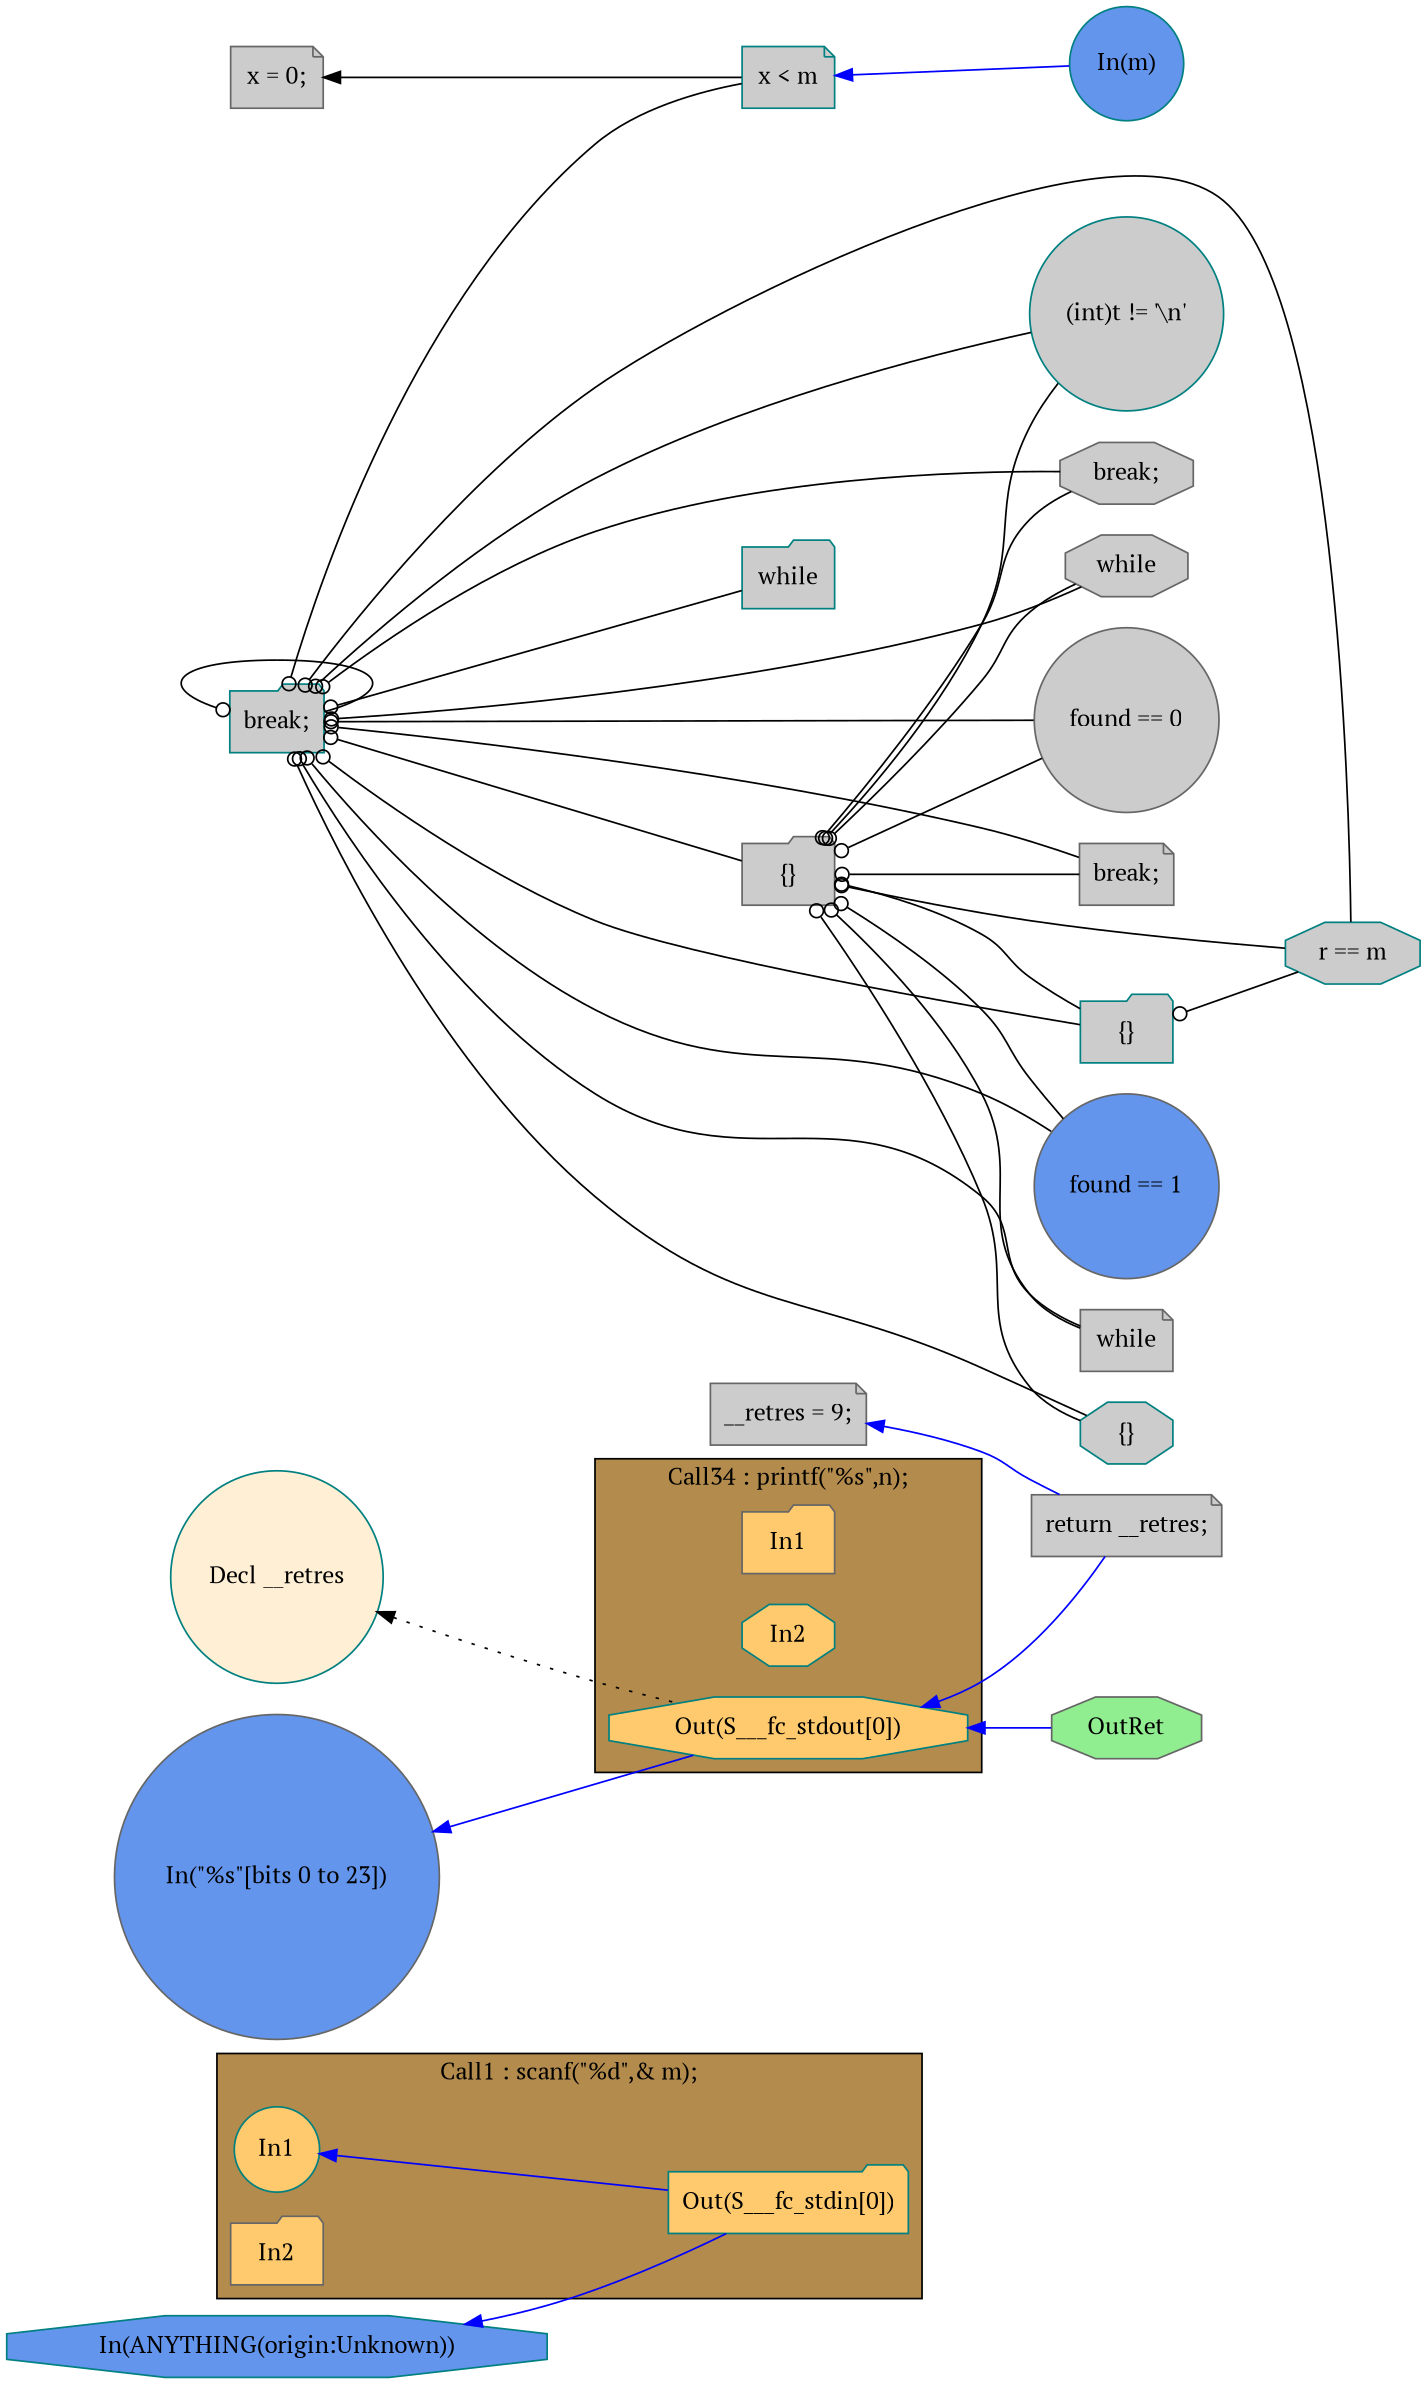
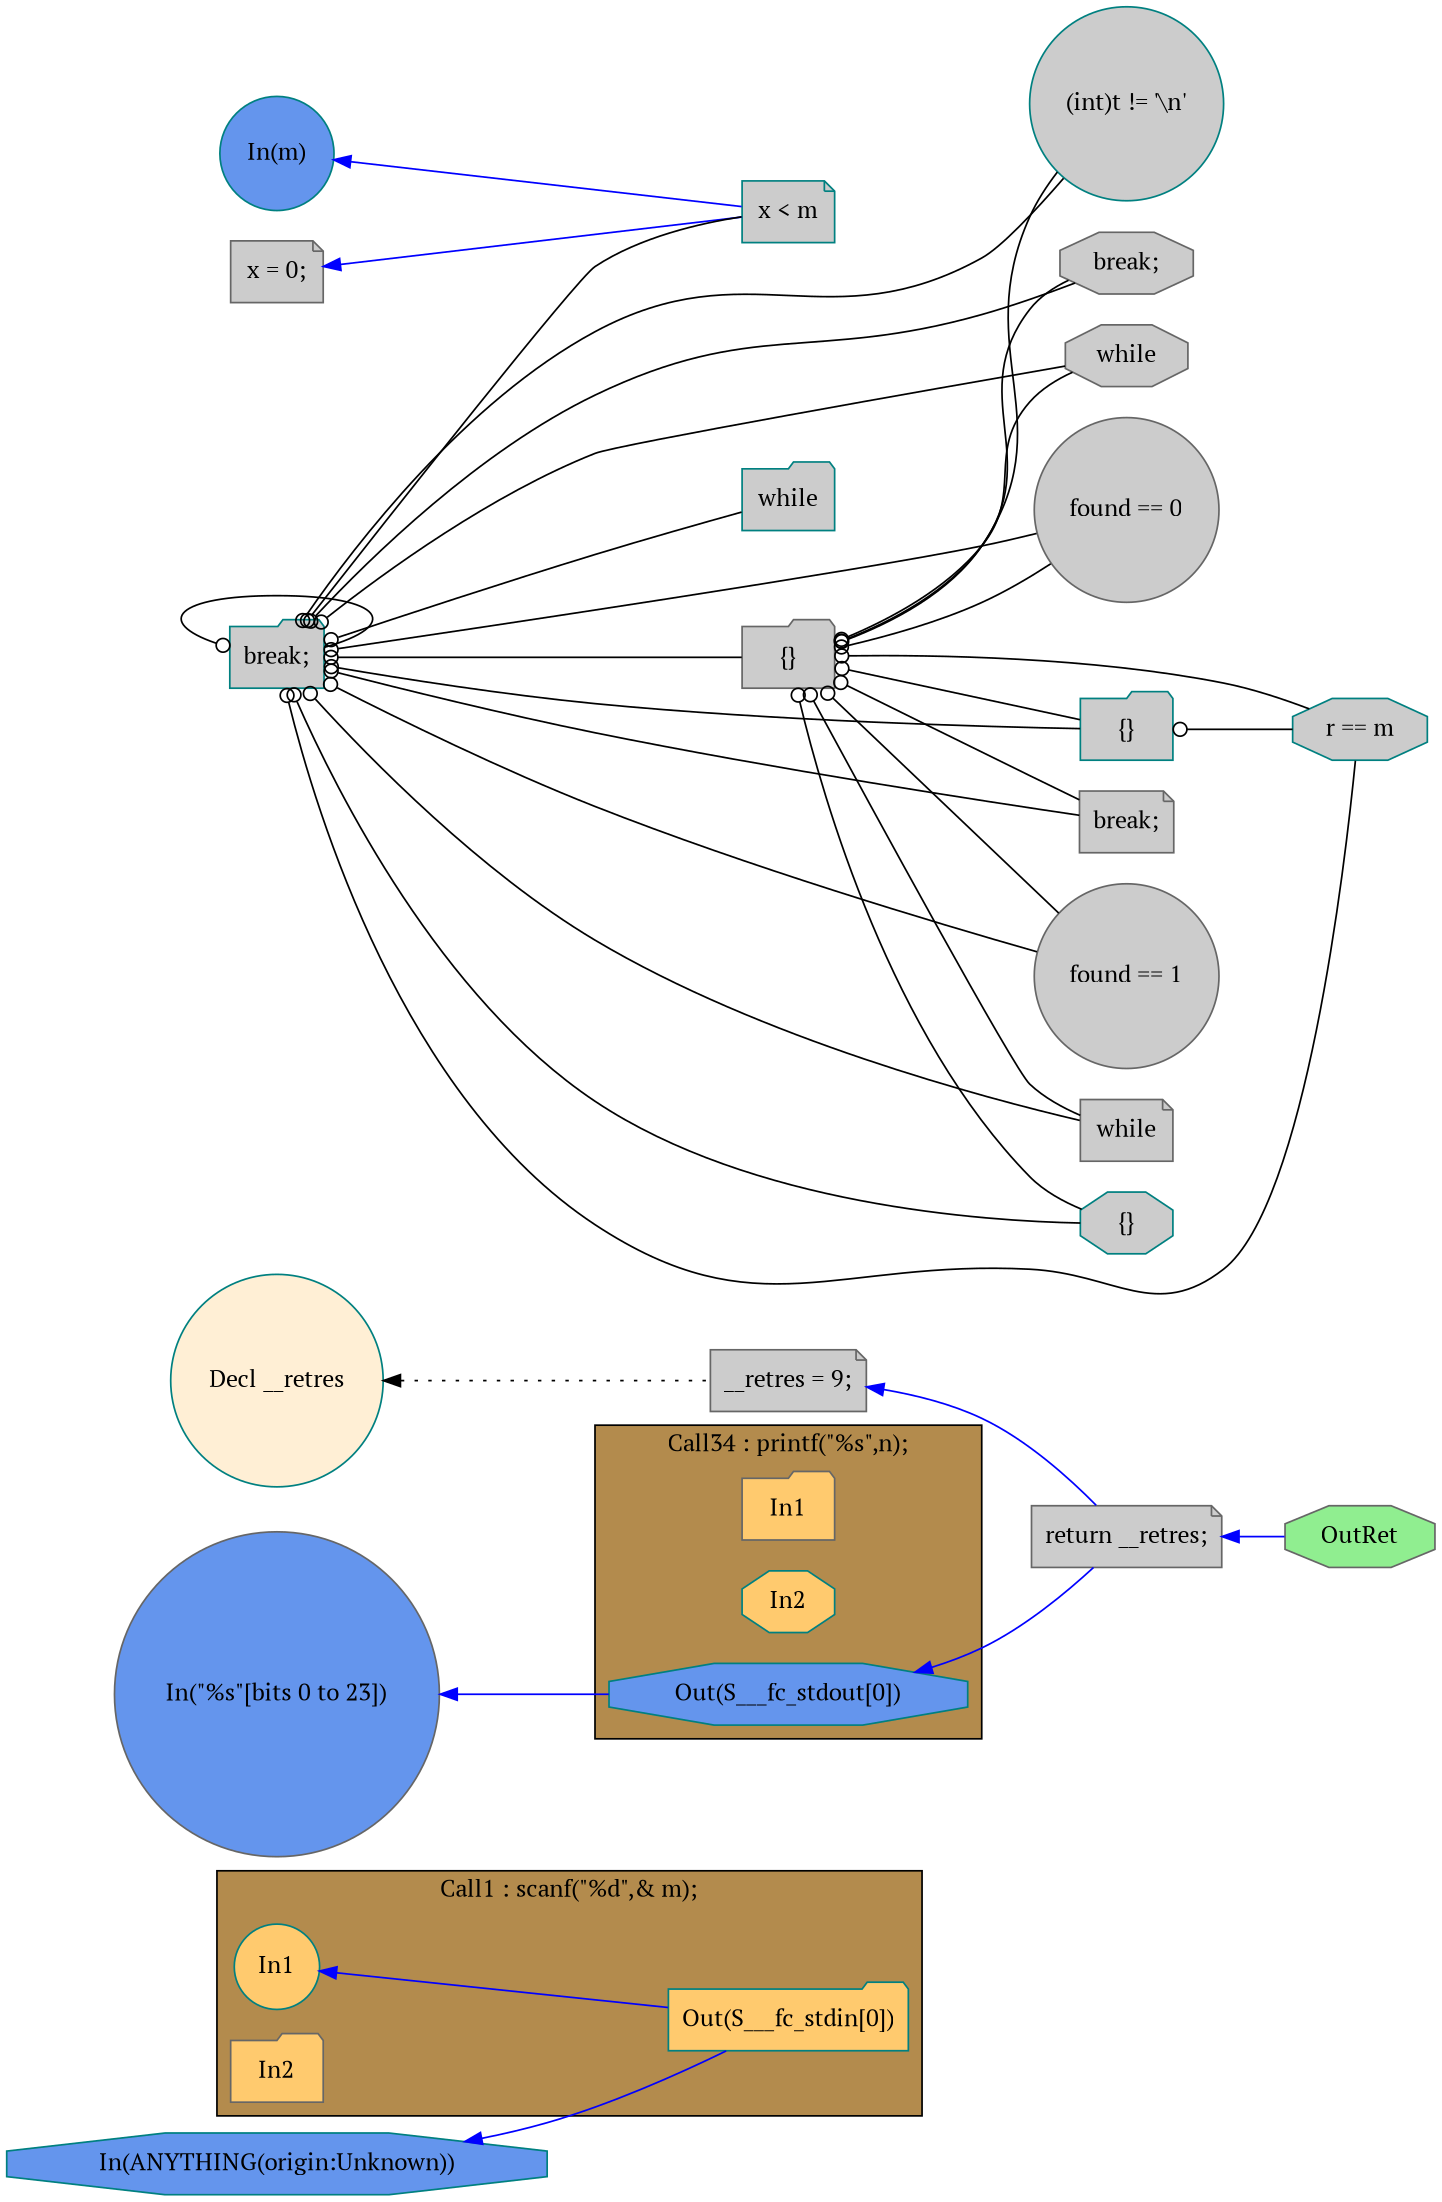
edge "In(m)" -> "x < m": reversed
edge "x < m" -> "x = 0;": color #000000 -> #0000ff
node "found == 1": fillcolor #6495ed -> #cccccc
edge "Out(S___fc_stdout[0])" -> "Decl __retres": now "__retres = 9;" -> "Decl __retres"
node "Out(S___fc_stdout[0])": fillcolor #ffca6e -> #6495ed
edge "OutRet" -> "Out(S___fc_stdout[0])": now "OutRet" -> "return __retres;"
